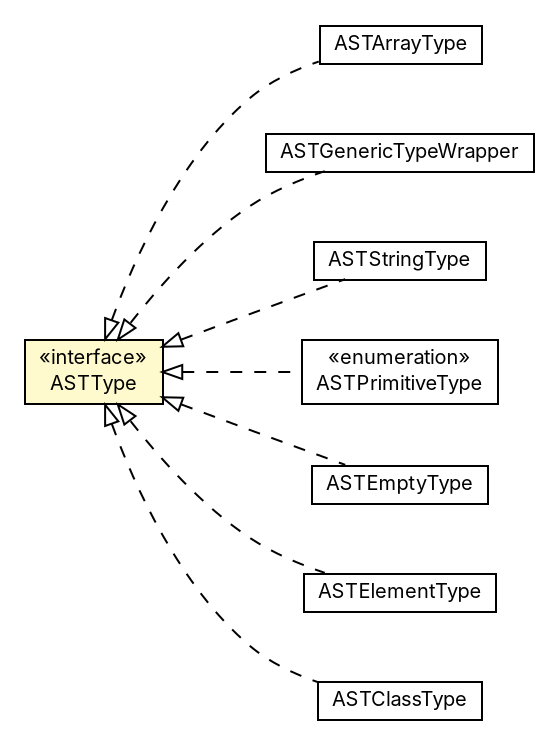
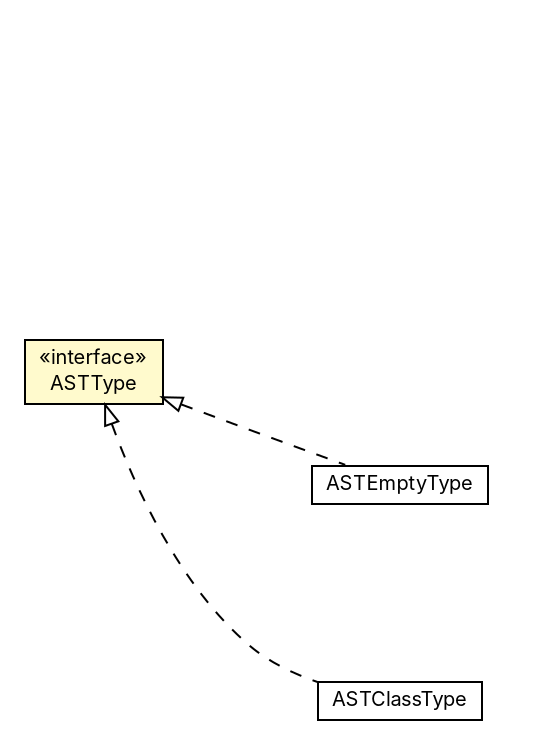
node "ASTArrayType": removed
node "ASTGenericTypeWrapper": removed
node "ASTStringType": removed
node "ASTPrimitiveType": removed
node "ASTElementType": removed
